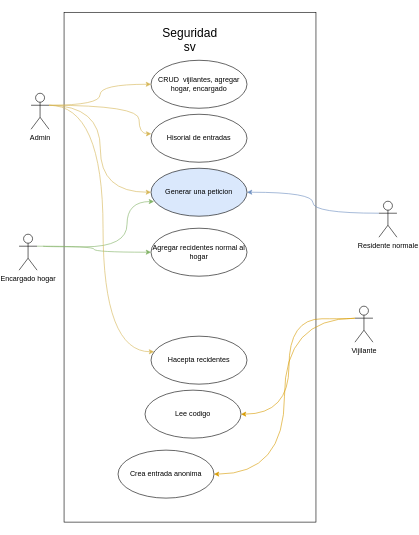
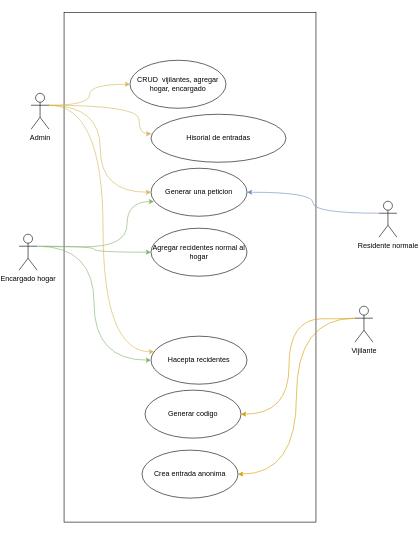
node "Seguridad sv": removed
node "CRUD vijilantes, agregar hogar, encargado": moved (199, 84) -> (178, 84)
node "Hisorial de entradas": size 96x48 -> 135x48
node "Generar una peticion": fillcolor #dae8fc -> #ffffff
edge "Encargado hogar" -> "Hacepta recidentes": added
node "Lee codigo": label "Lee codigo" -> "Generar codigo"
node "Crea entrada anonima": moved (166, 474) -> (190, 474)
